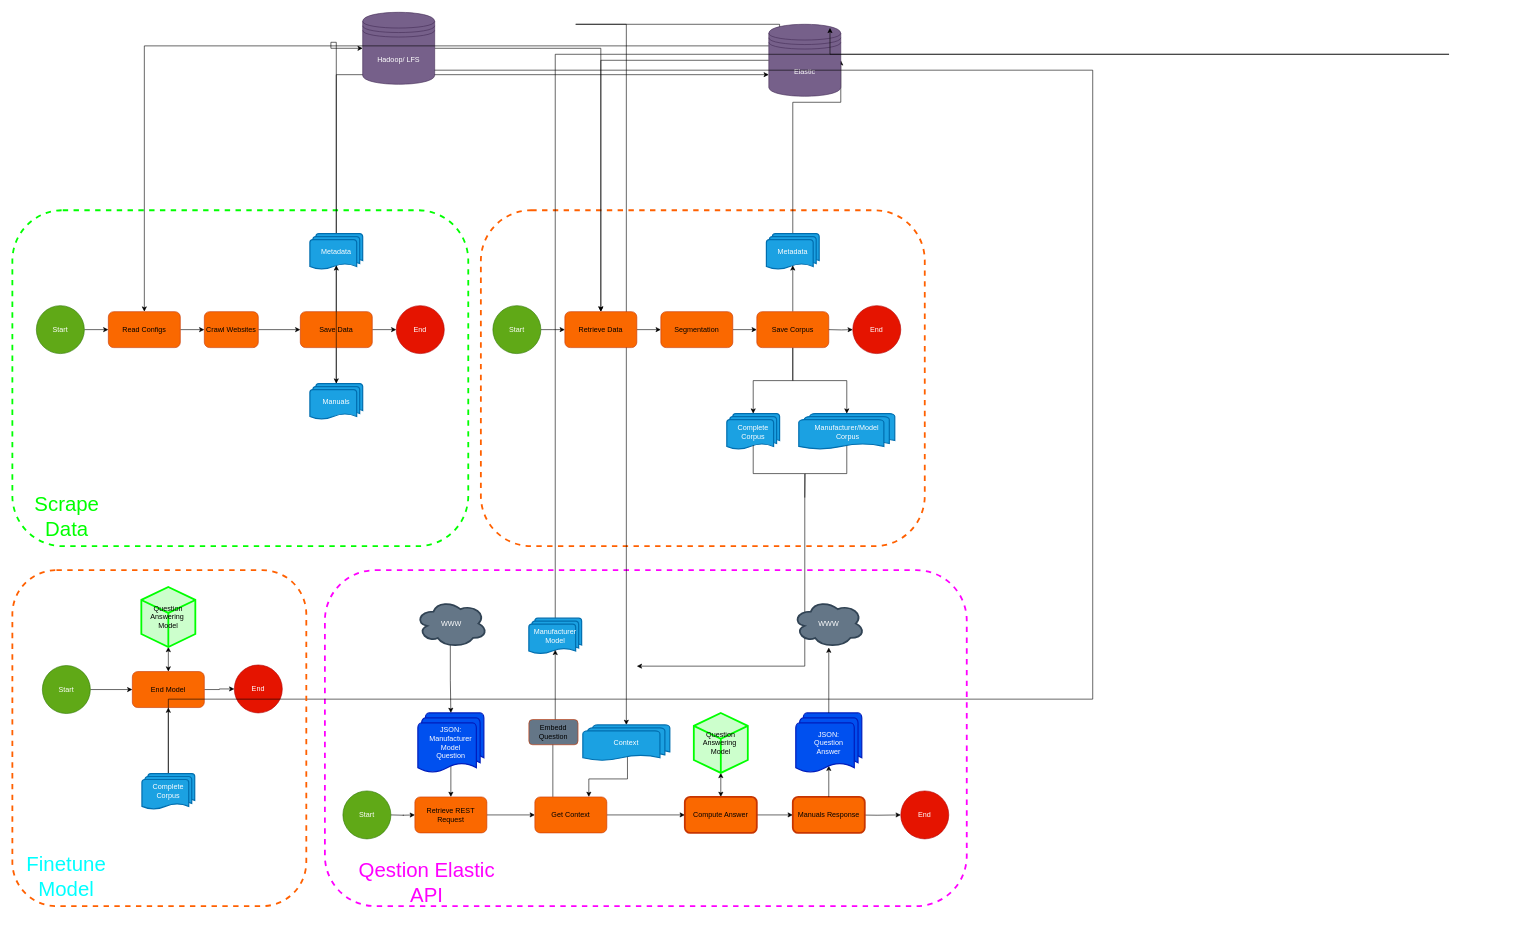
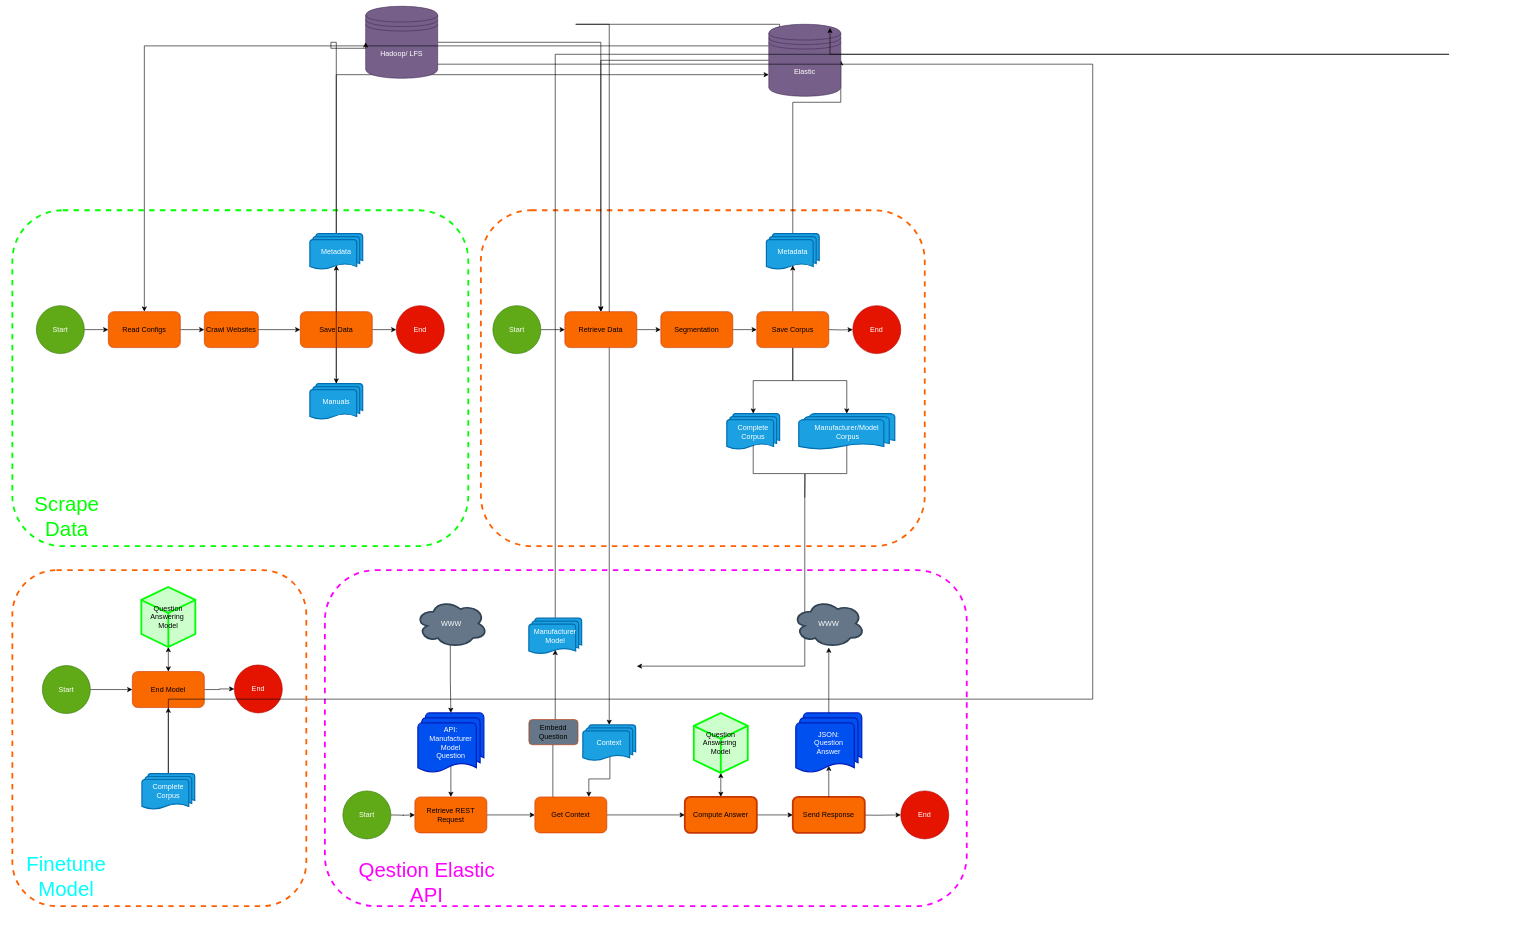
node "Hadoop/ LFS": moved (399, 48) -> (402, 42)
node "JSON: Manufacturer Model Question": label "JSON: Manufacturer Model Question" -> "API: Manufacturer Model Question"
node "Context": size 87x36 -> 53x36
node "Manuals Response": label "Manuals Response" -> "Send Response"
